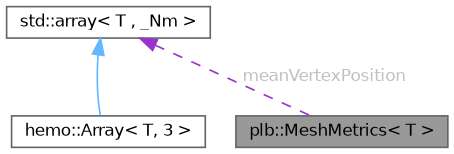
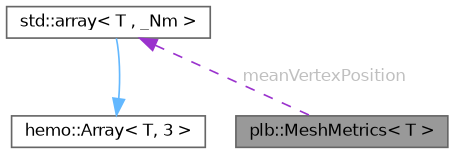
edge "hemo::Array< T, 3 >" -> "std::array< T , _Nm >": reversed
